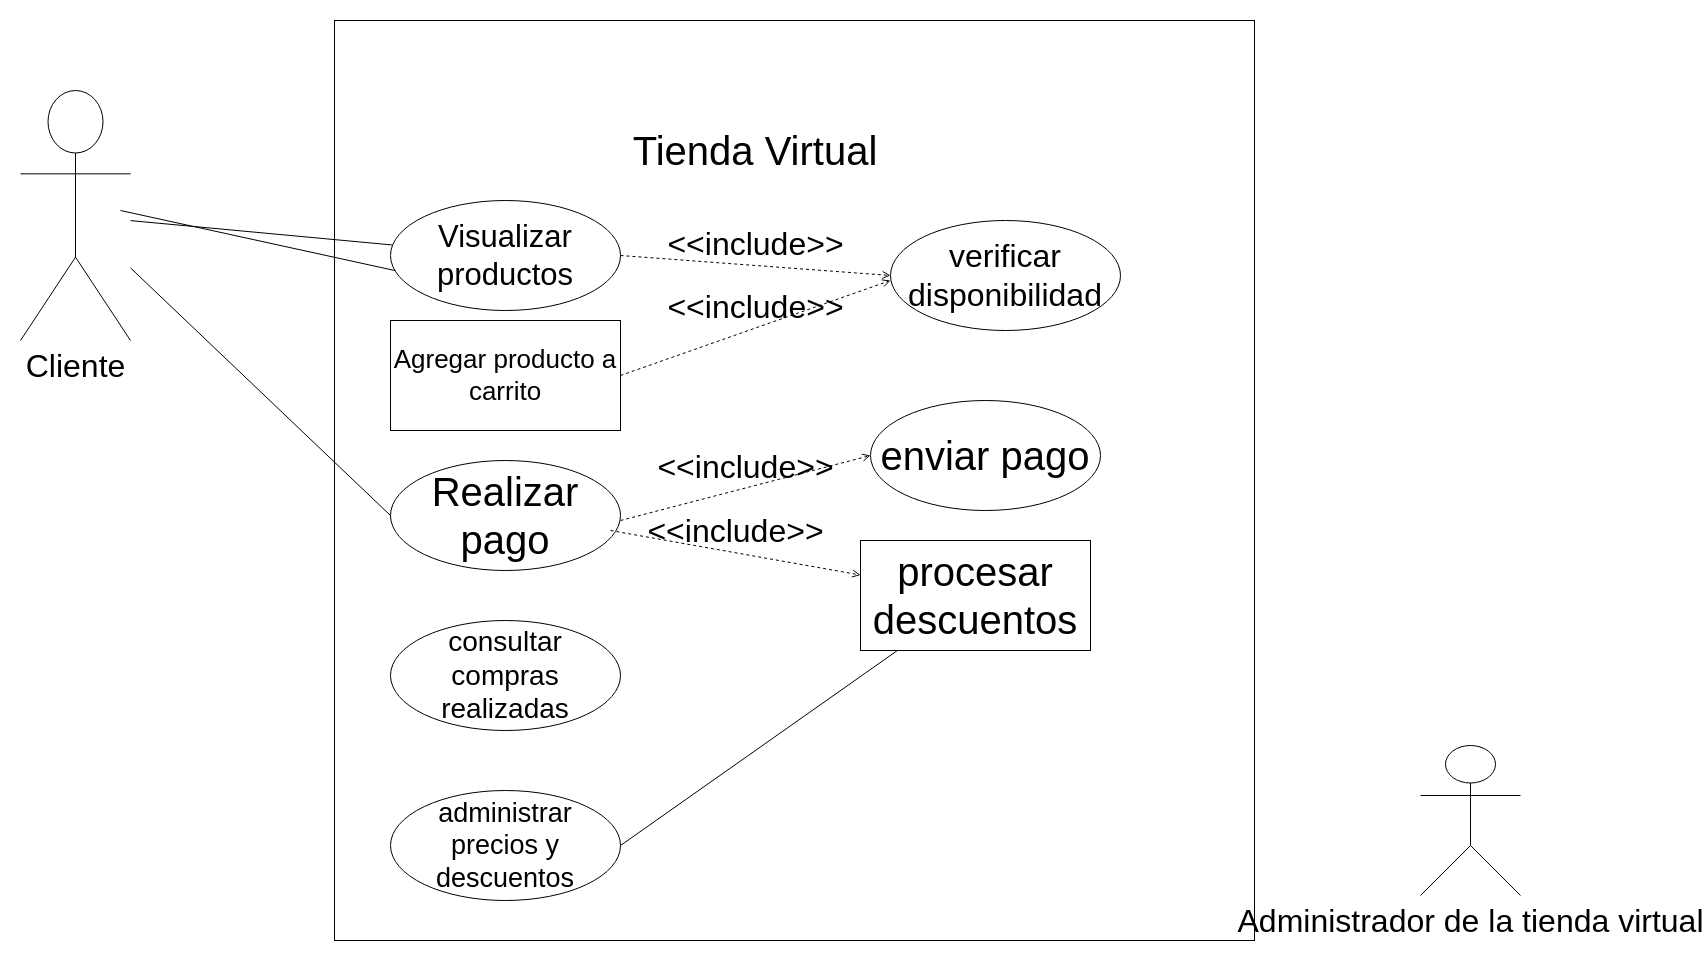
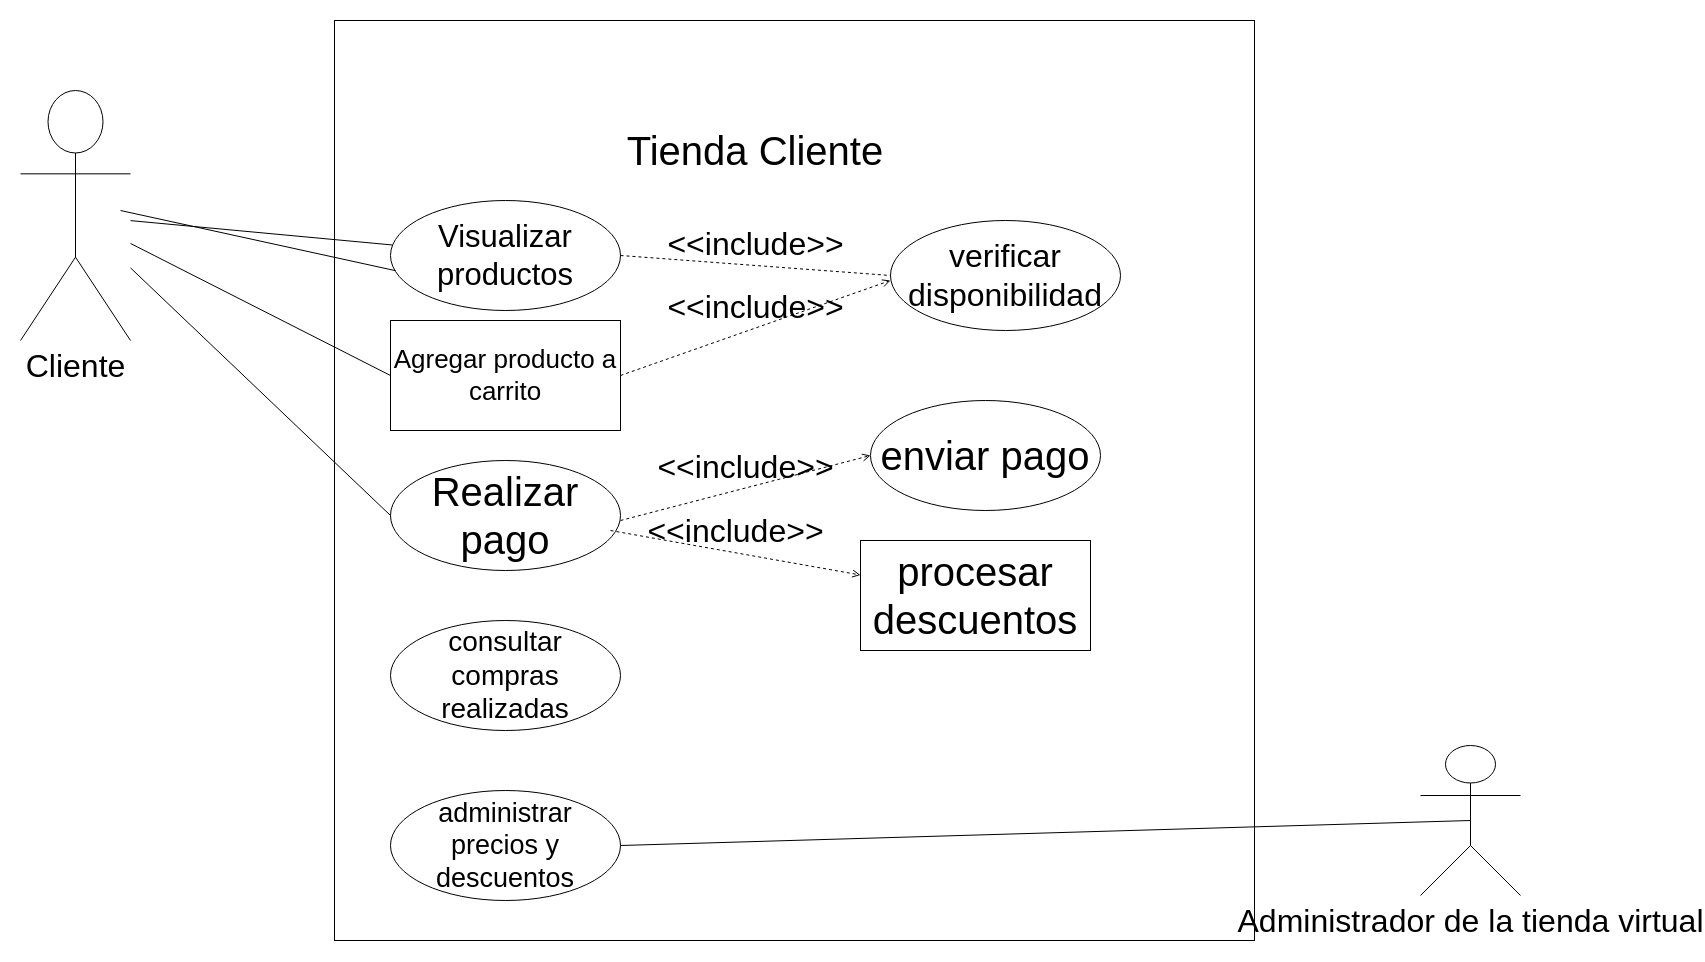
node "Tienda Virtual": label "Tienda Virtual" -> "Tienda Cliente"
edge "Visualizar productos" -> "verificar disponibilidad": arrowhead open -> none
edge "Cliente" -- "Agregar producto a carrito": added
edge "procesar descuentos" -- "administrar precios y descuentos": now "Administrador de la tienda virtual" -- "administrar precios y descuentos"
